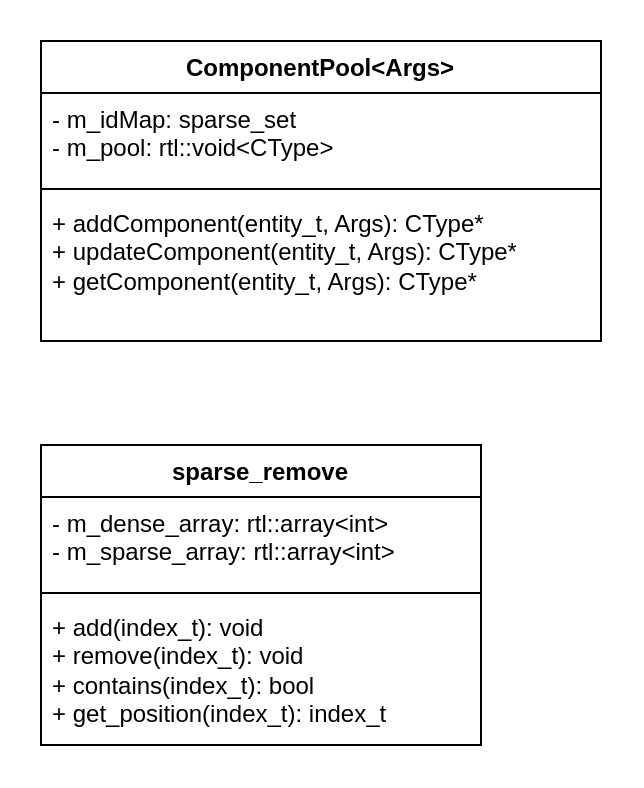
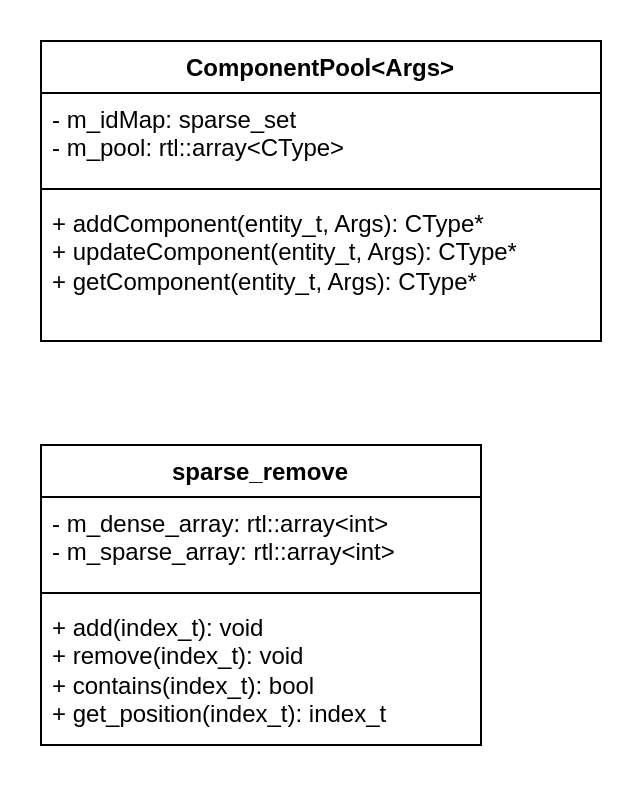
node "- m_idMap: sparse_set - m_pool: rtl::void<CType>": label "- m_idMap: sparse_set - m_pool: rtl::void<CType>" -> "- m_idMap: sparse_set - m_pool: rtl::array<CType>"
